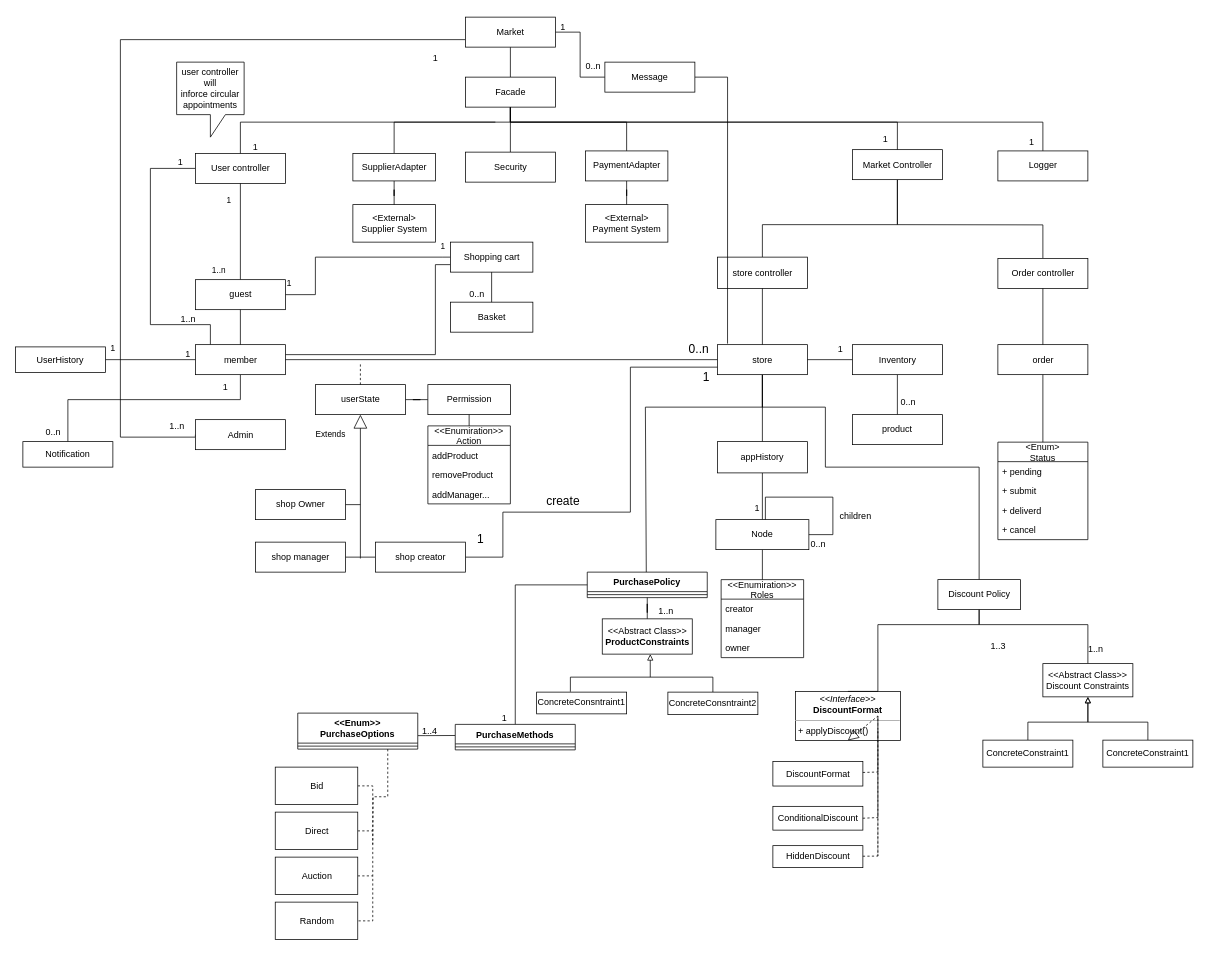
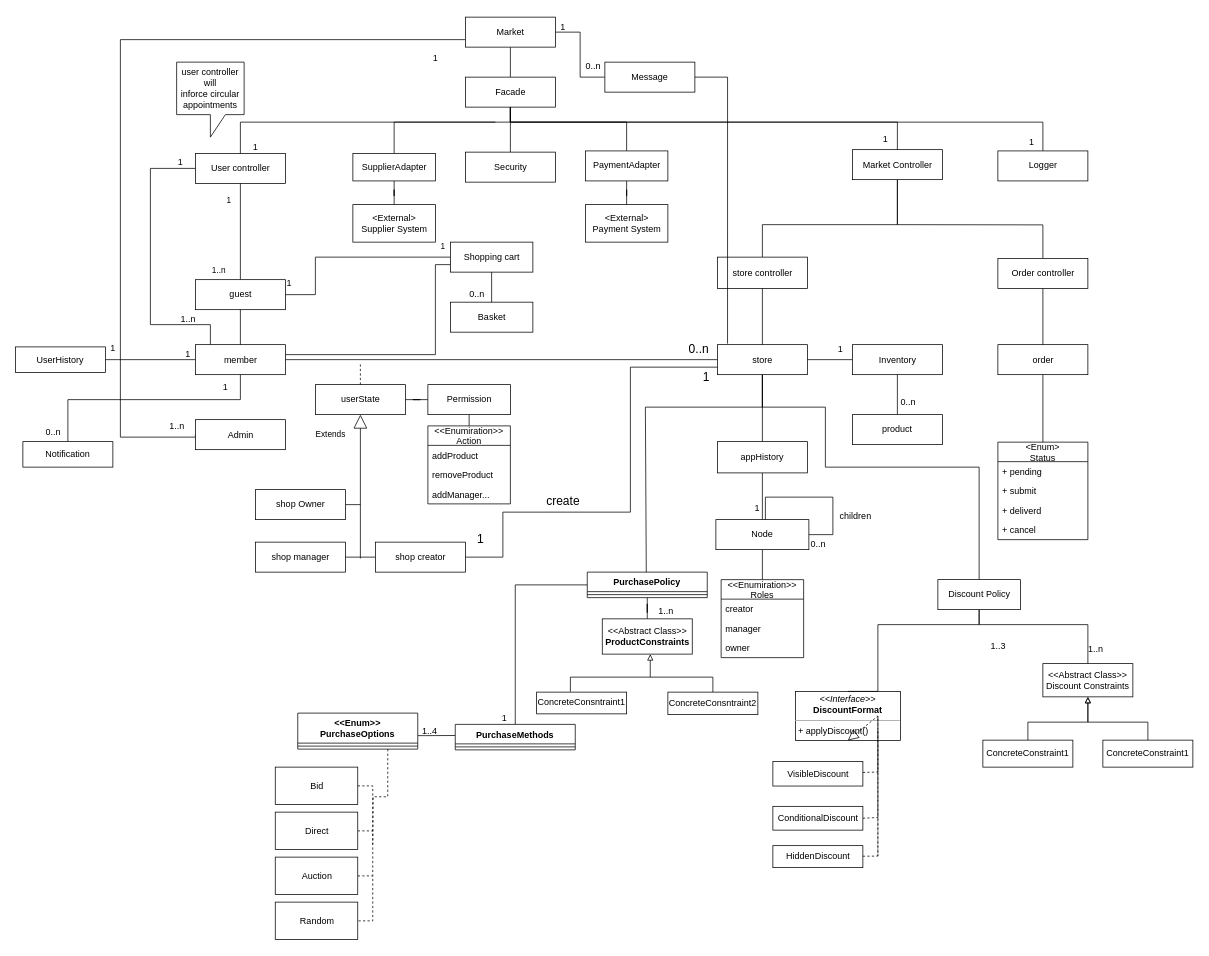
node "DiscountFormat": label "DiscountFormat" -> "VisibleDiscount"
